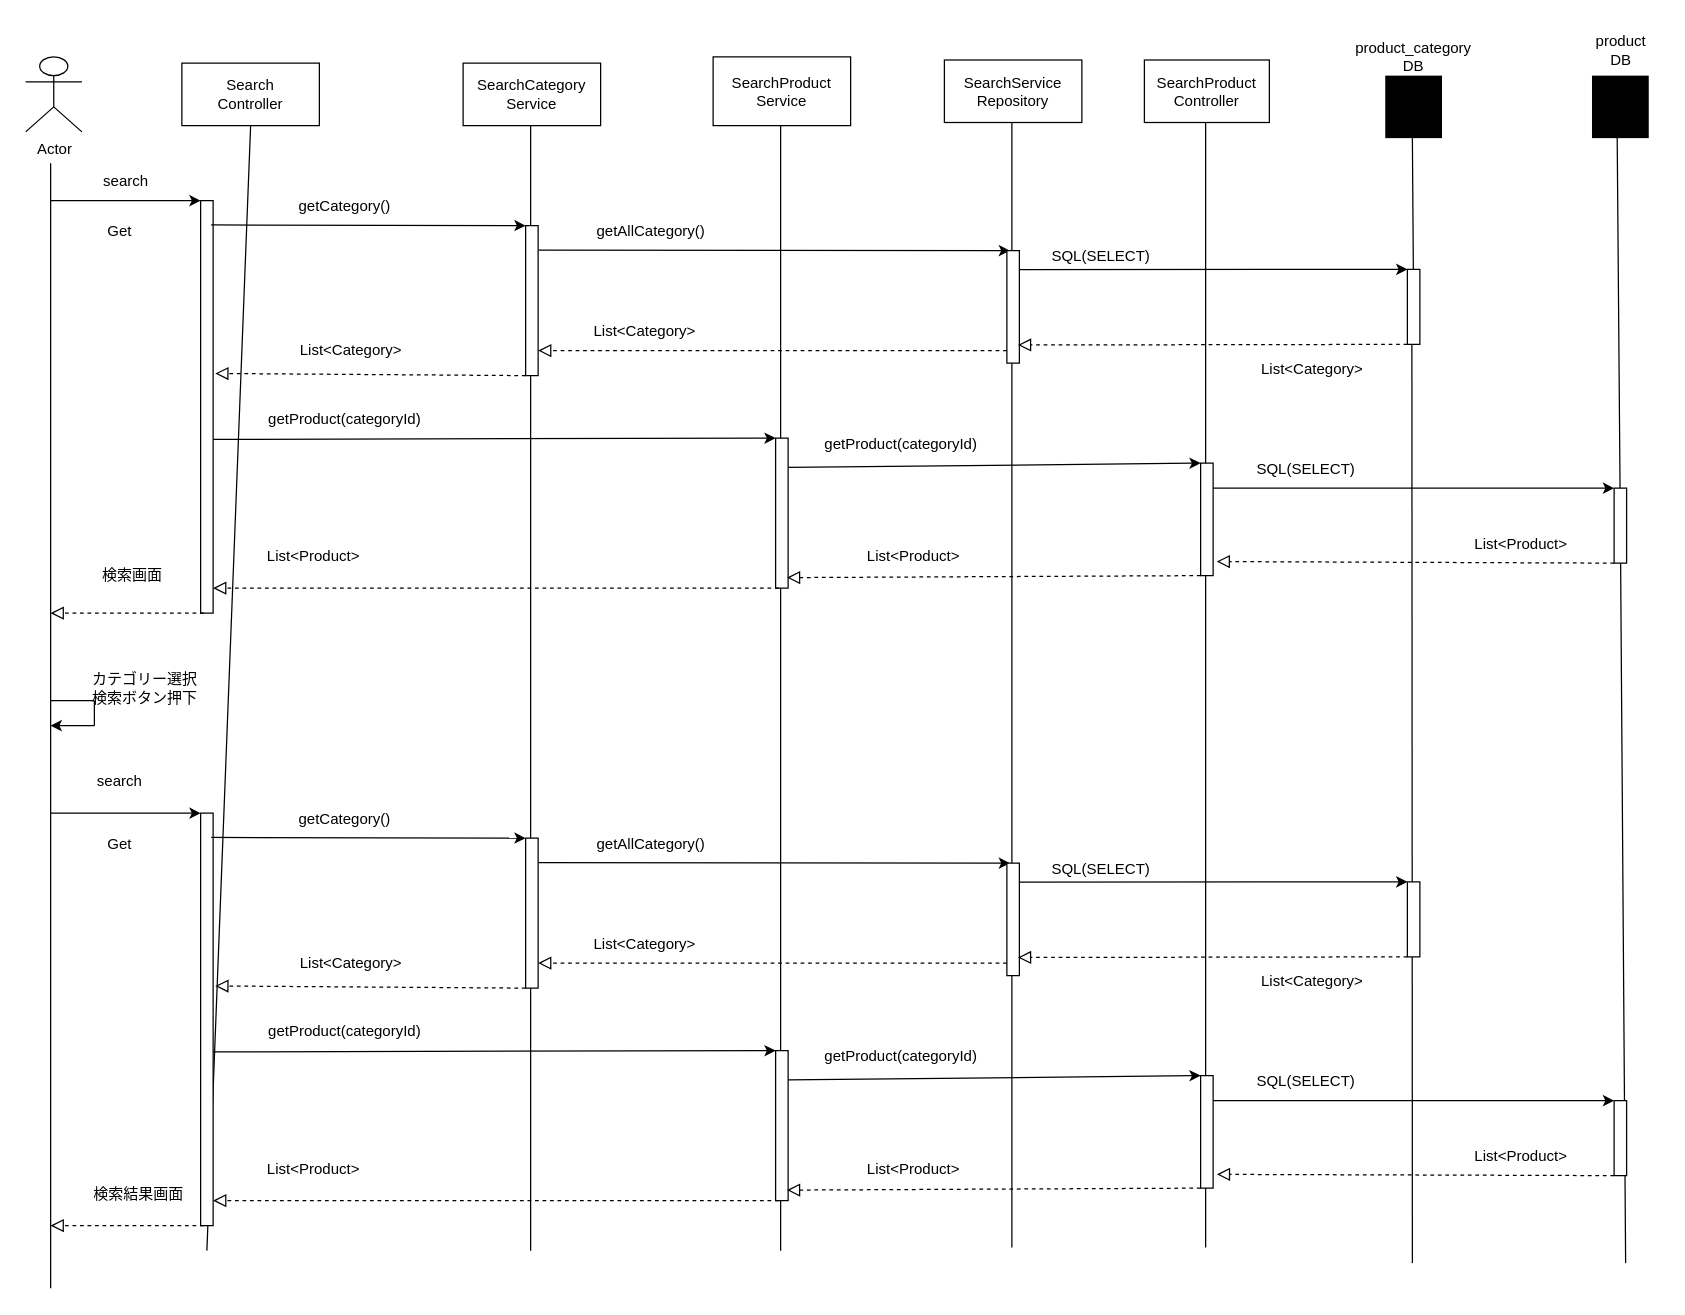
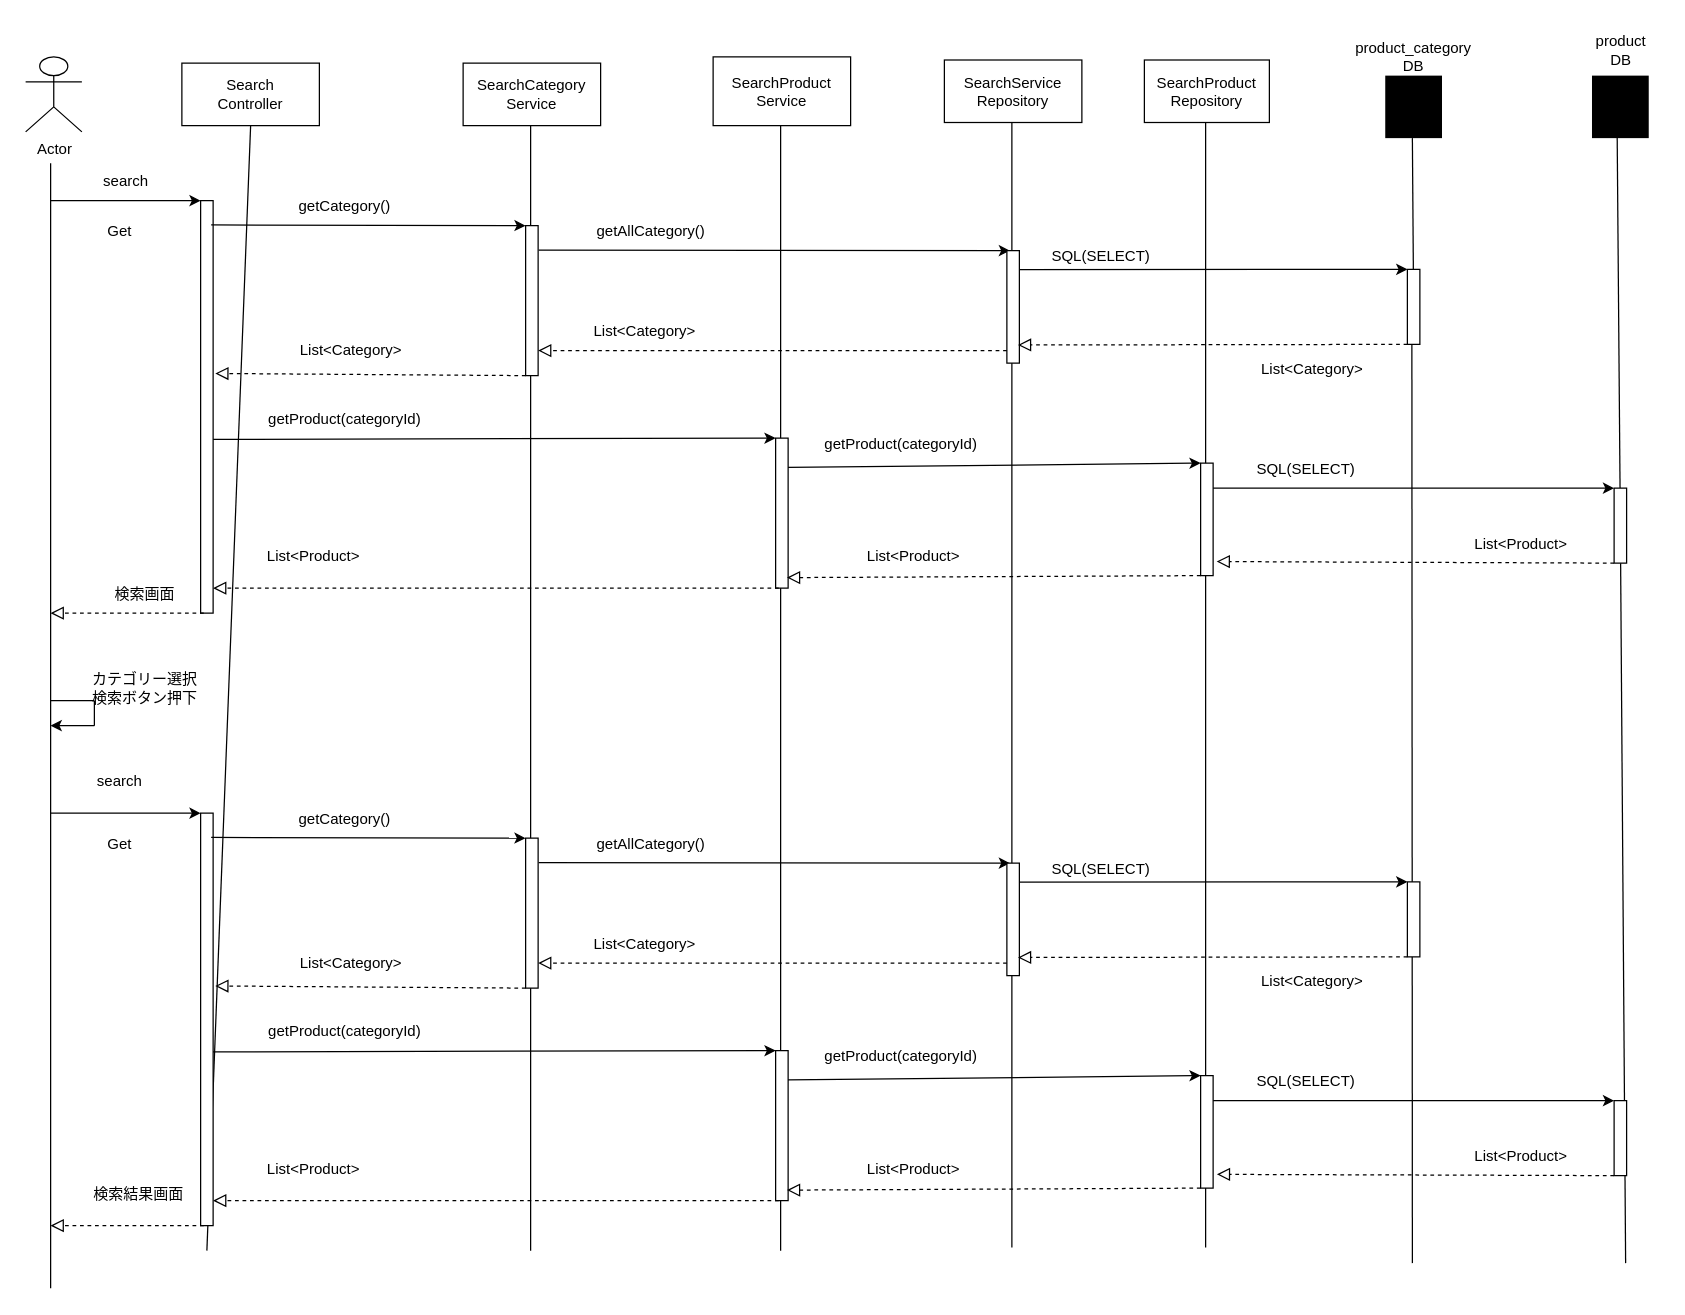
node "SearchProduct Controller": label "SearchProduct Controller" -> "SearchProduct Repository"
node "検索画面": moved (132, 576) -> (144, 594)
